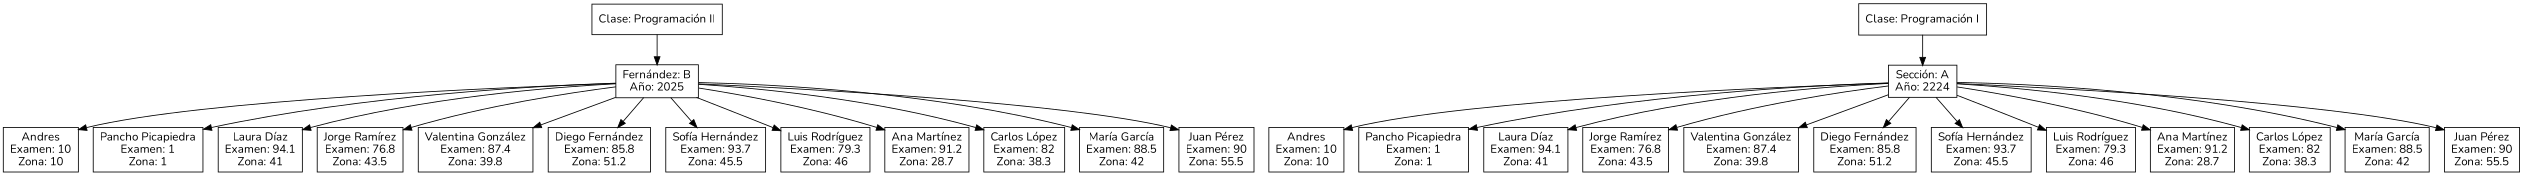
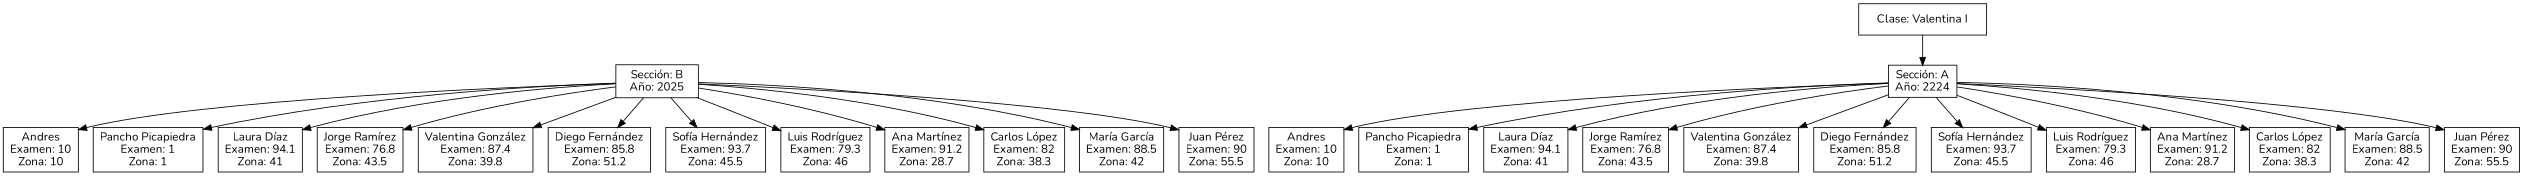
node "Clase: Programación II": removed
node "Clase: Programación I": label "Clase: Programación I" -> "Clase: Valentina I"
node "Fernández: B Año: 2025": label "Fernández: B Año: 2025" -> "Sección: B Año: 2025"
